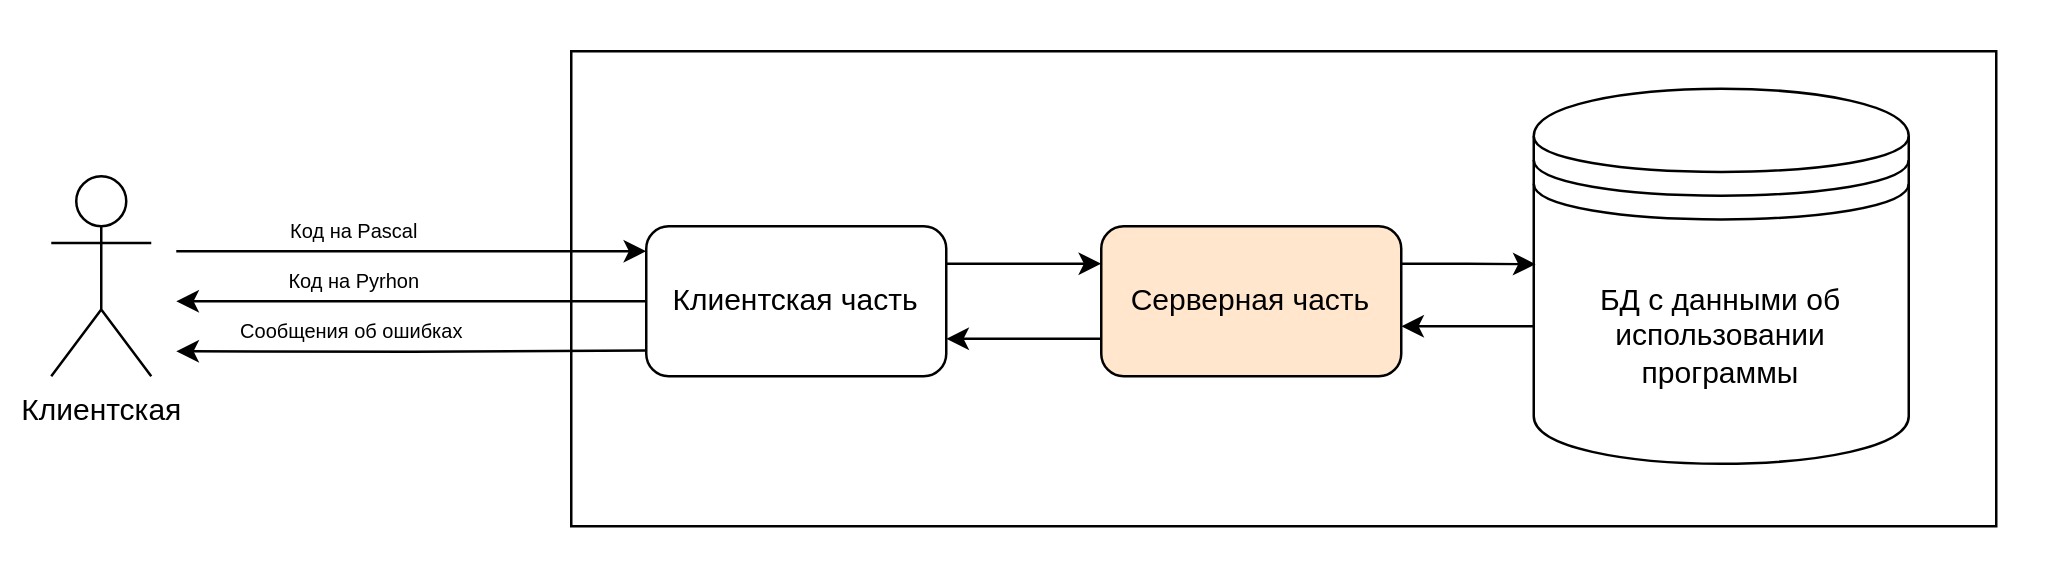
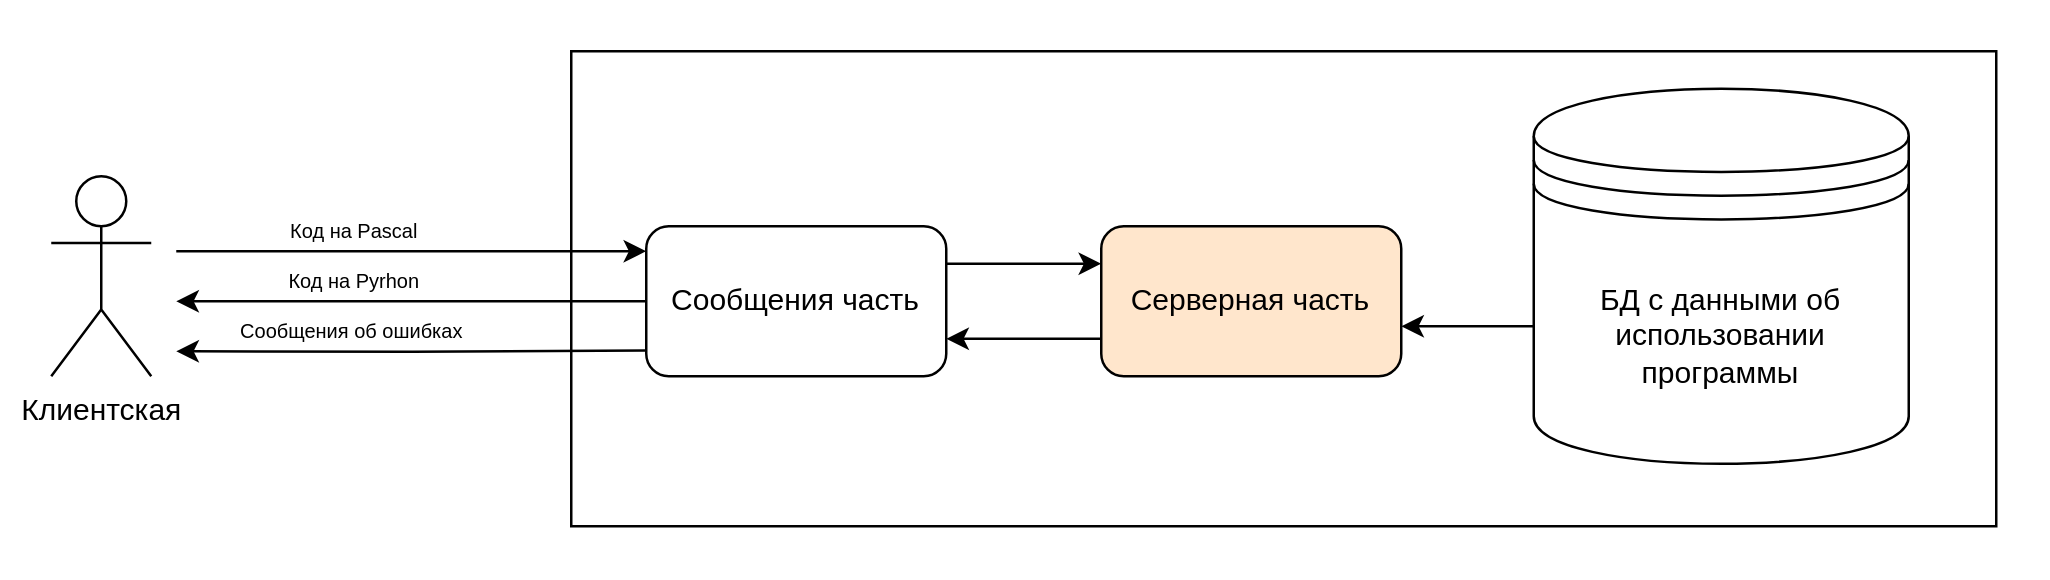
edge "Серверная часть" -> "БД с данными об использовании программы": removed
node "Клиентская часть": label "Клиентская часть" -> "Сообщения часть"
